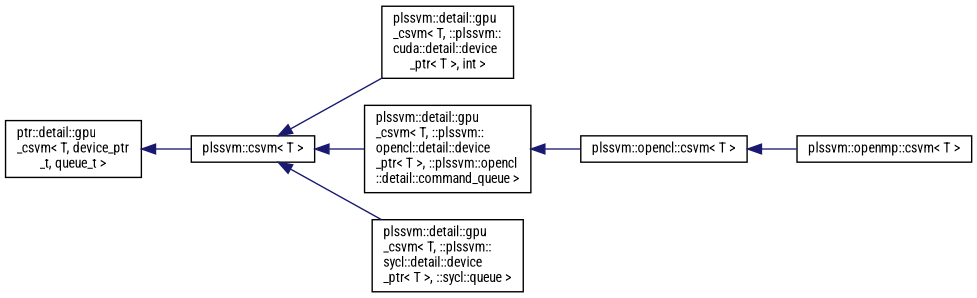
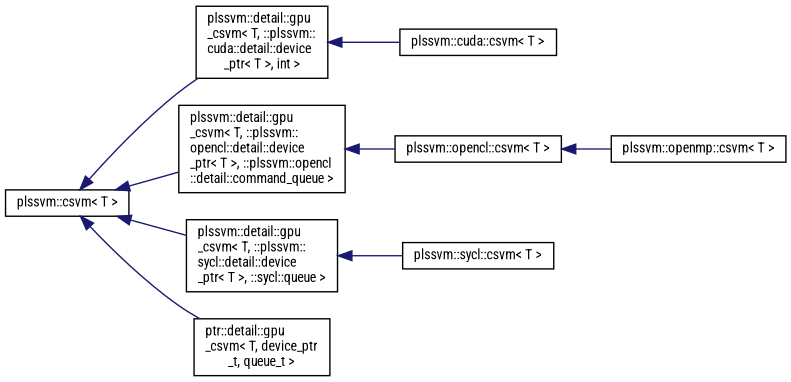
node "plssvm::cuda::csvm< T >": added
edge "plssvm::csvm< T >" -> "ptr::detail::gpu _csvm< T, device_ptr _t, queue_t >": reversed
node "plssvm::sycl::csvm< T >": added
